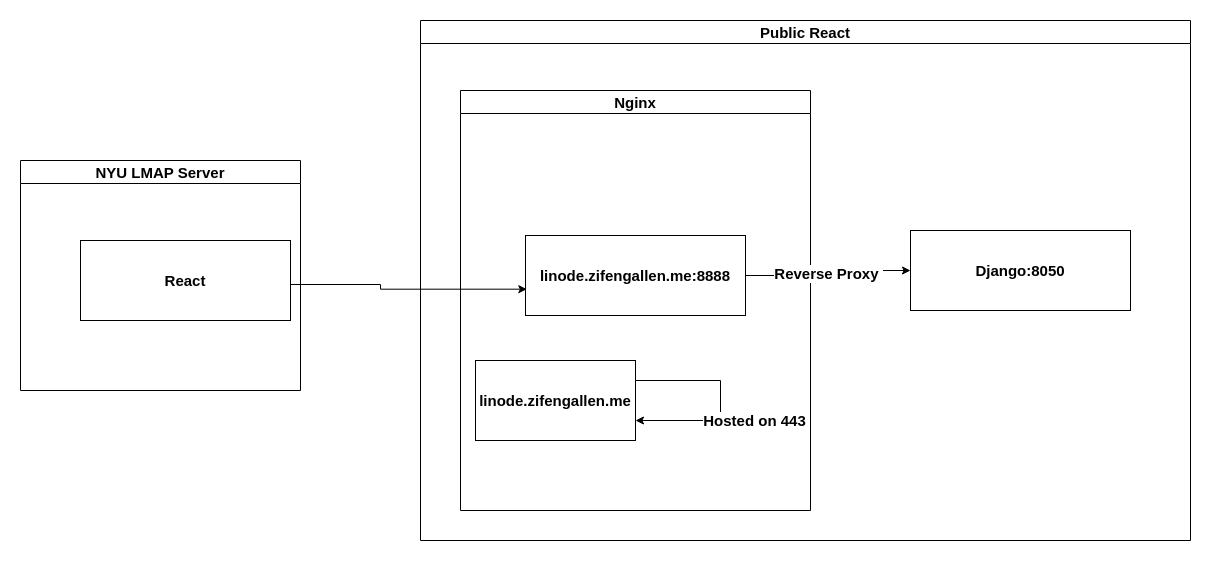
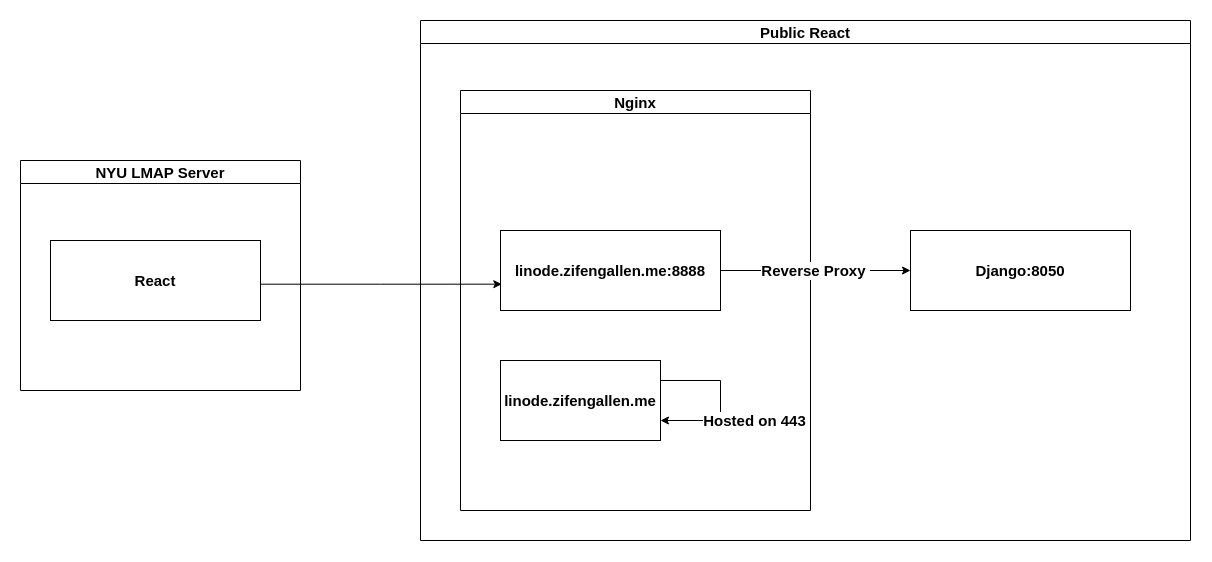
node "linode.zifengallen.me:8888": moved (636, 276) -> (611, 271)
node "React": moved (186, 281) -> (156, 281)
node "linode.zifengallen.me": moved (556, 401) -> (581, 401)
